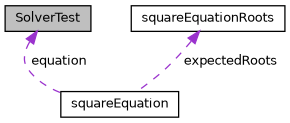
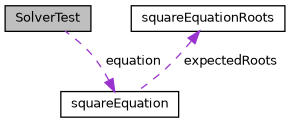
edge "squareEquation" -> "SolverTest": reversed
